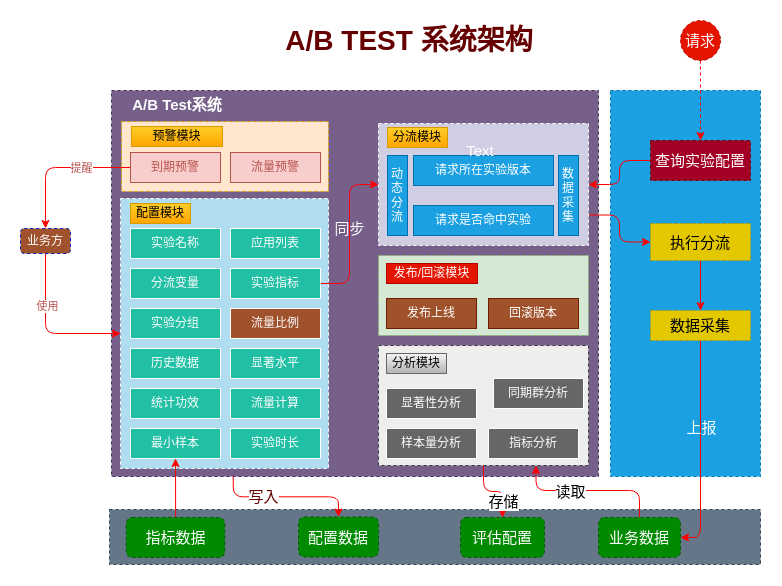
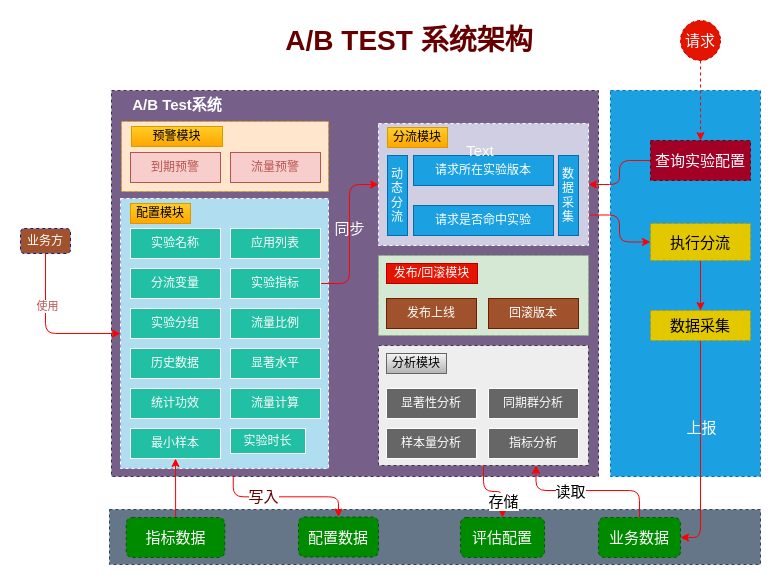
edge "到期预警" -> "业务方": removed, label "提醒"
node "流量比例": fillcolor #a0522d -> #21c0a5
node "同期群分析": moved (539, 394) -> (534, 404)
node "实验时长": size 90x30 -> 75x25
